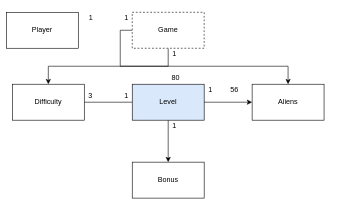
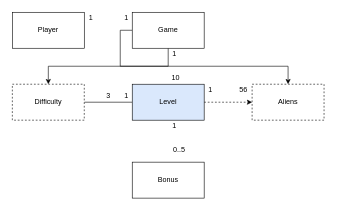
node "Player": moved (42, 30) -> (48, 30)
node "Game": style dashed -> solid
node "80": label "80" -> "10"
node "56": moved (234, 90) -> (243, 90)
node "3": moved (90, 96) -> (108, 96)
node "Difficulty": style solid -> dashed
edge "Level" -> "Aliens": style solid -> dashed
node "Aliens": style solid -> dashed
node "0..5": added
edge "Level" -> "Bonus": removed
